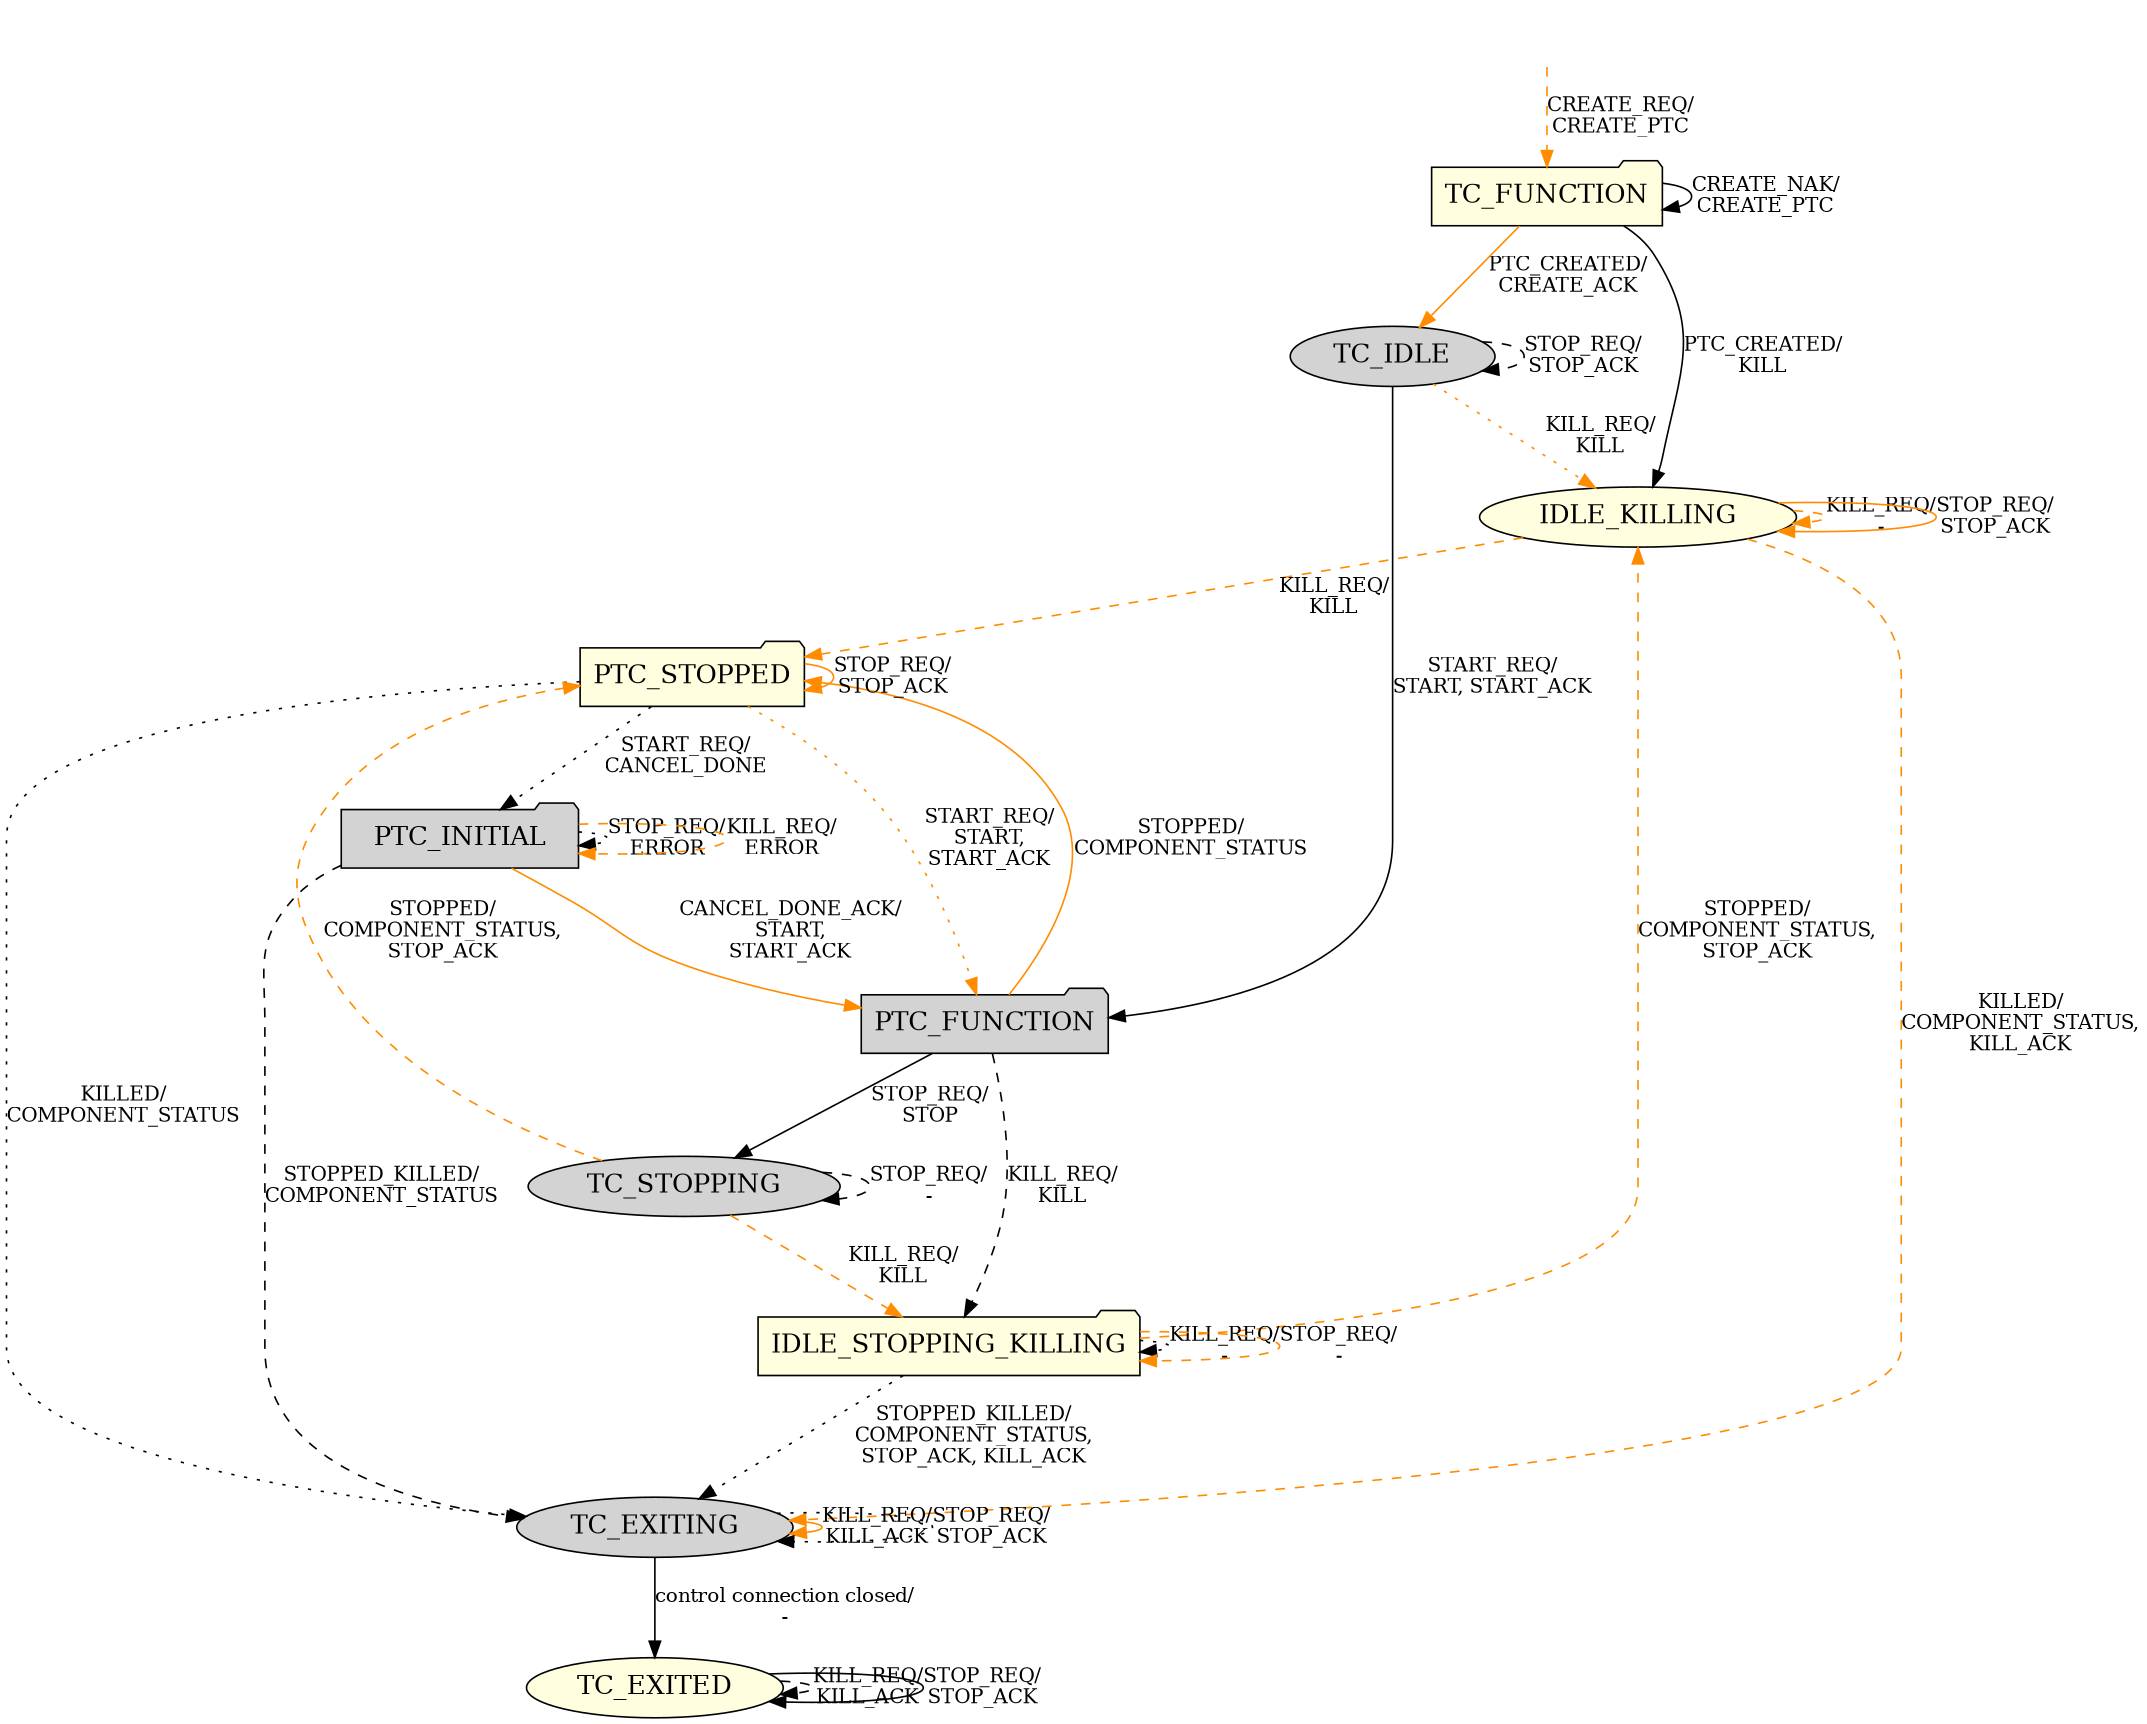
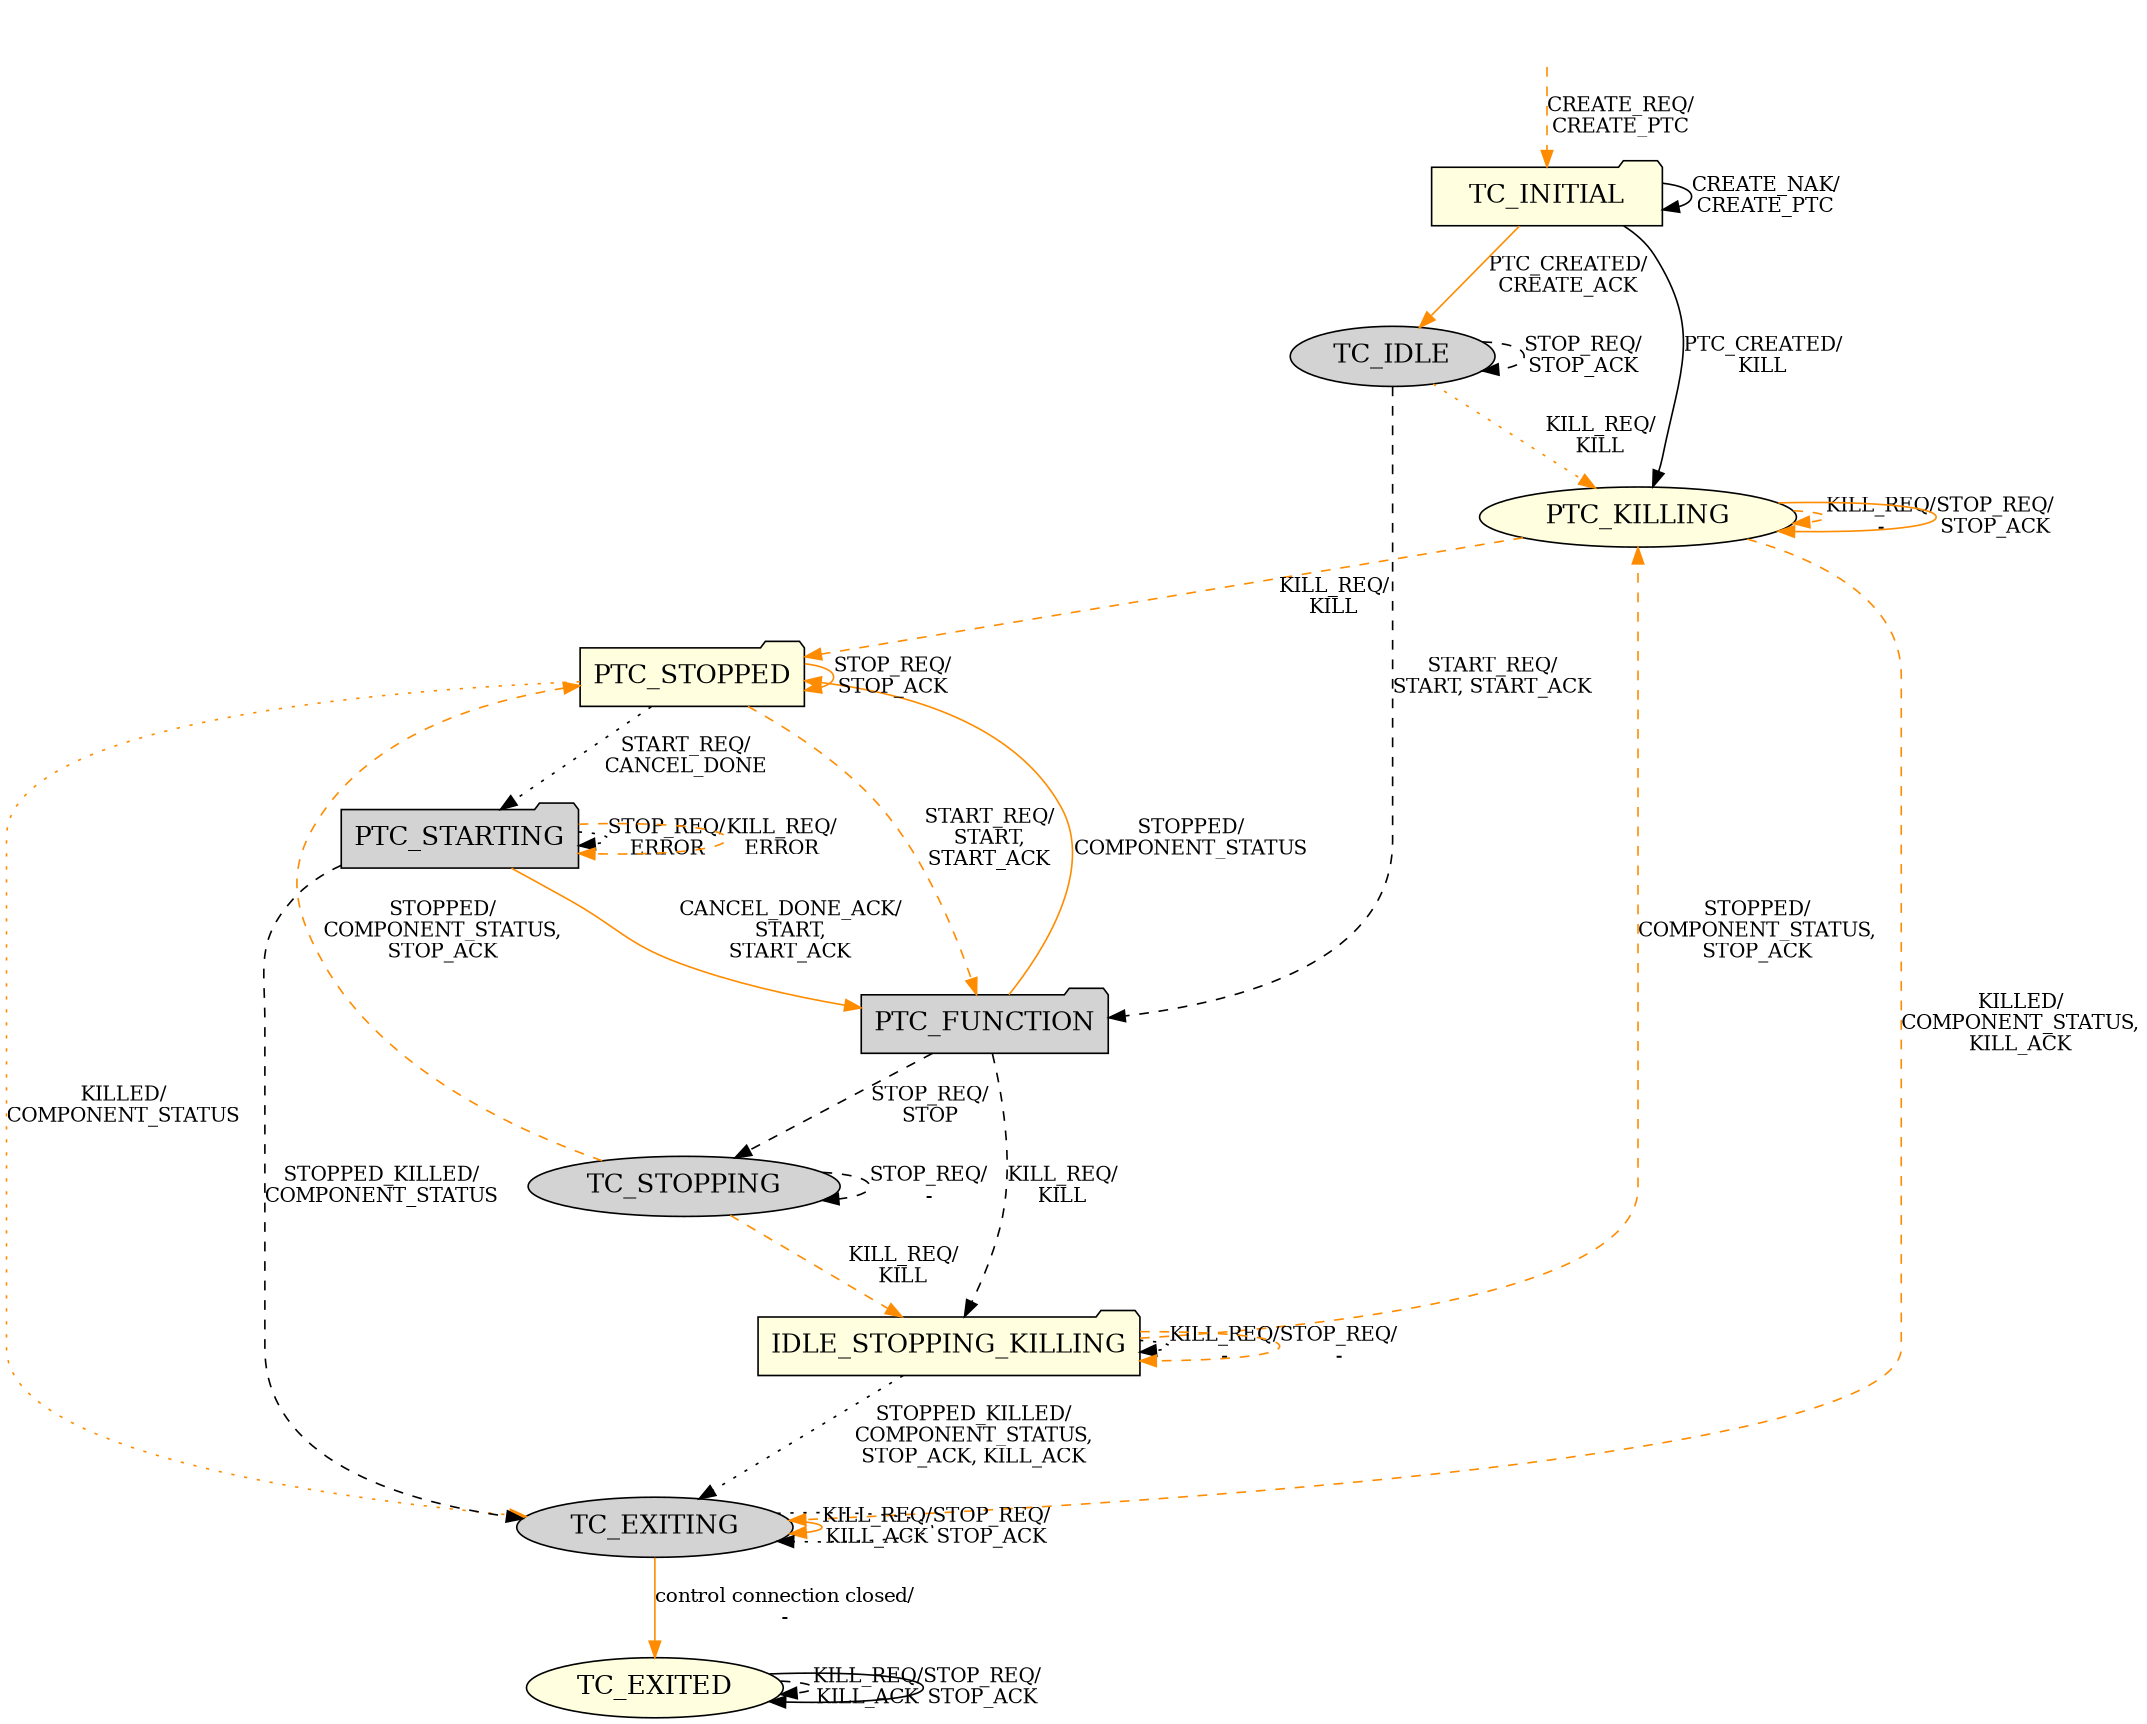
node "TC_FUNCTION": label "TC_FUNCTION" -> "TC_INITIAL"
node "IDLE_KILLING": label "IDLE_KILLING" -> "PTC_KILLING"
edge "TC_IDLE" -> "PTC_FUNCTION": style solid -> dashed
edge "PTC_STOPPED" -> "PTC_FUNCTION": style dotted -> dashed
node "PTC_INITIAL": label "PTC_INITIAL" -> "PTC_STARTING"
edge "PTC_STOPPED" -> "TC_EXITING": color black -> darkorange
edge "PTC_FUNCTION" -> "TC_STOPPING": style solid -> dashed
edge "TC_EXITING" -> "TC_EXITED": color black -> darkorange
